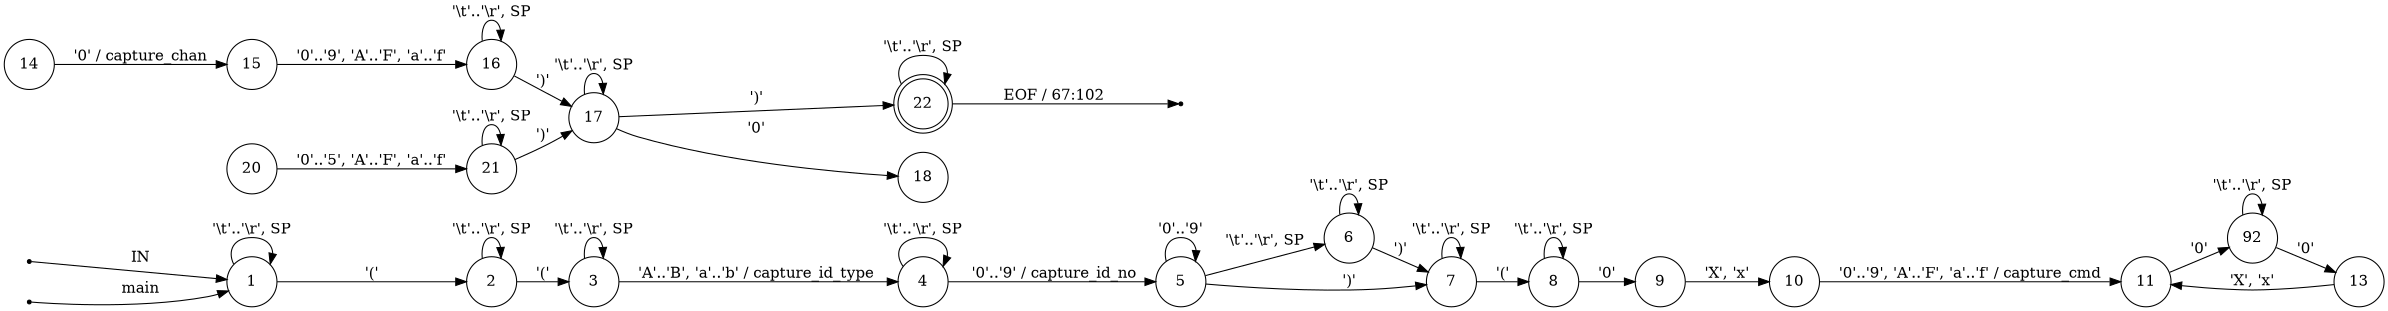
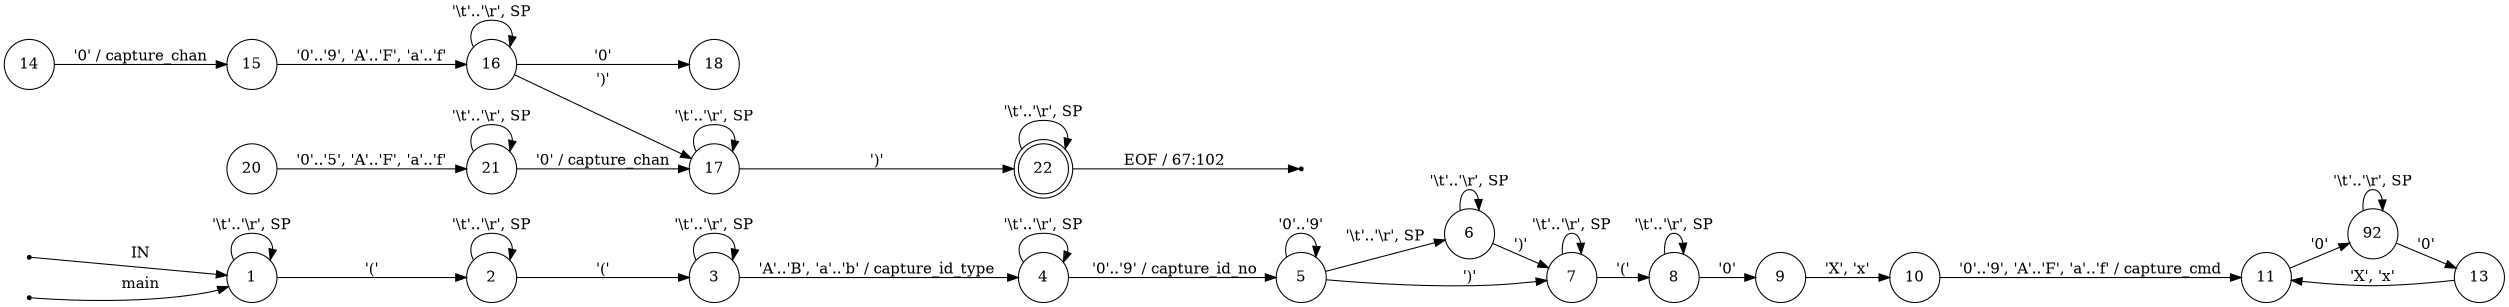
edge "21" -> "17": label "')'" -> "'0' / capture_chan"
edge "17" -> "18": now "16" -> "18"
